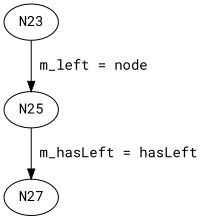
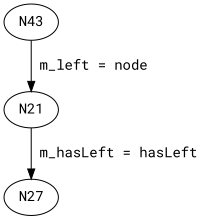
node "N23": label "N23" -> "N43"
node "N25": label "N25" -> "N21"
